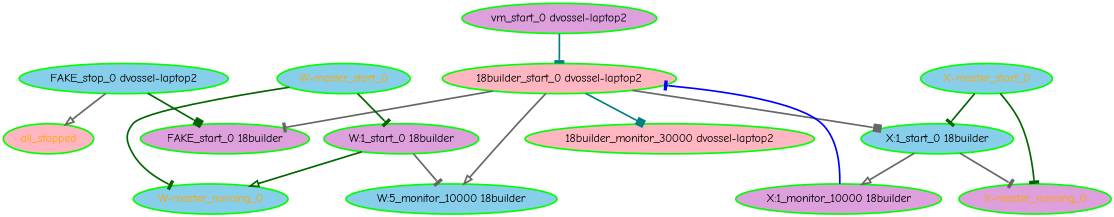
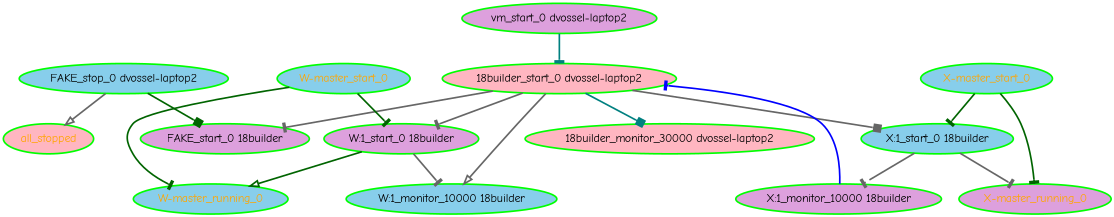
edge "18builder_start_0 dvossel-laptop2" -> "W:1_start_0 18builder": added
edge "X:1_start_0 18builder" -> "X:1_monitor_10000 18builder": arrowhead onormal -> tee
node "W:5_monitor_10000 18builder": label "W:5_monitor_10000 18builder" -> "W:1_monitor_10000 18builder"
